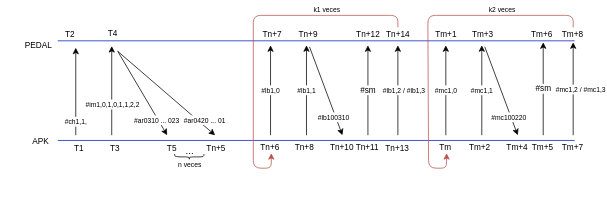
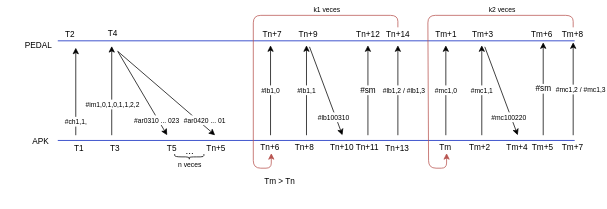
node "Tm > Tn": added
